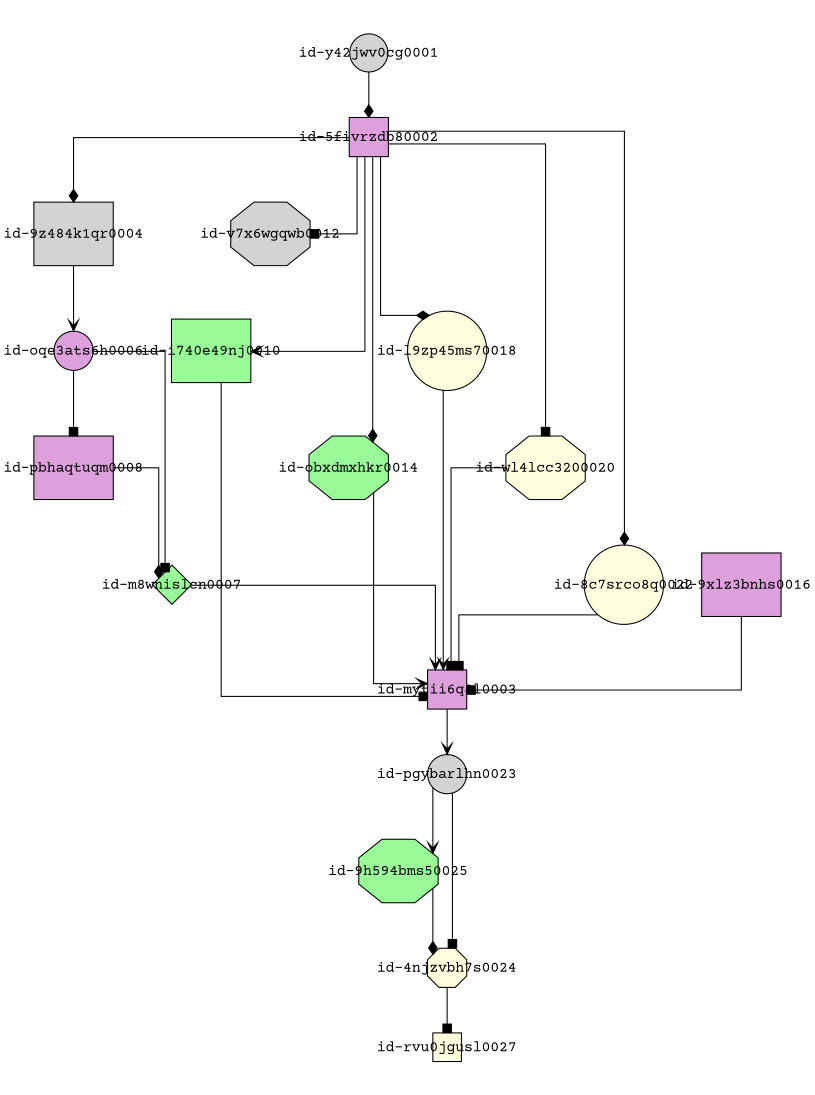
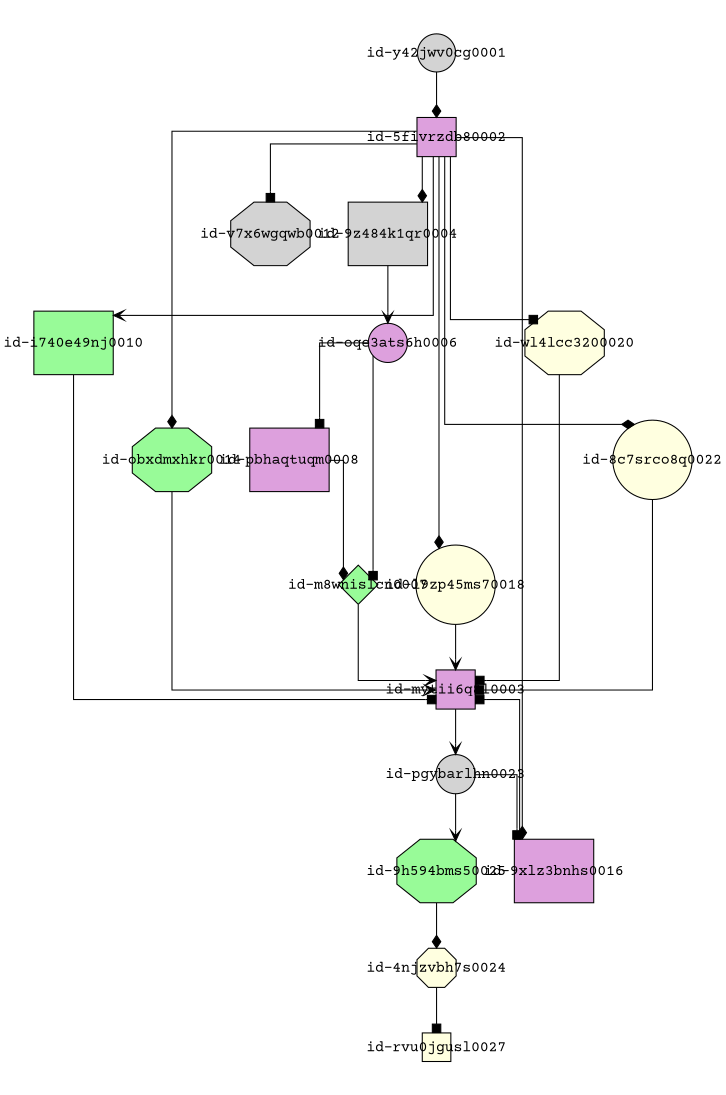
edge "id-5fivrzdb80002" -> "id-9xlz3bnhs0016": added
edge "id-pgybarlhn0023" -> "id-4njzvbh7s0024": now "id-pgybarlhn0023" -> "id-9xlz3bnhs0016"
